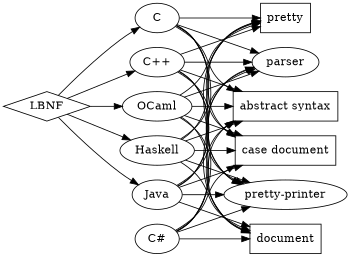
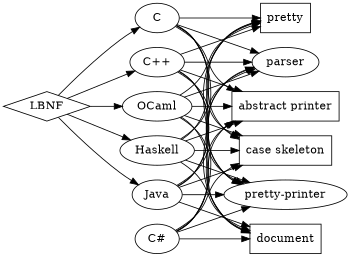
node "abstract syntax": label "abstract syntax" -> "abstract printer"
node "case document": label "case document" -> "case skeleton"
